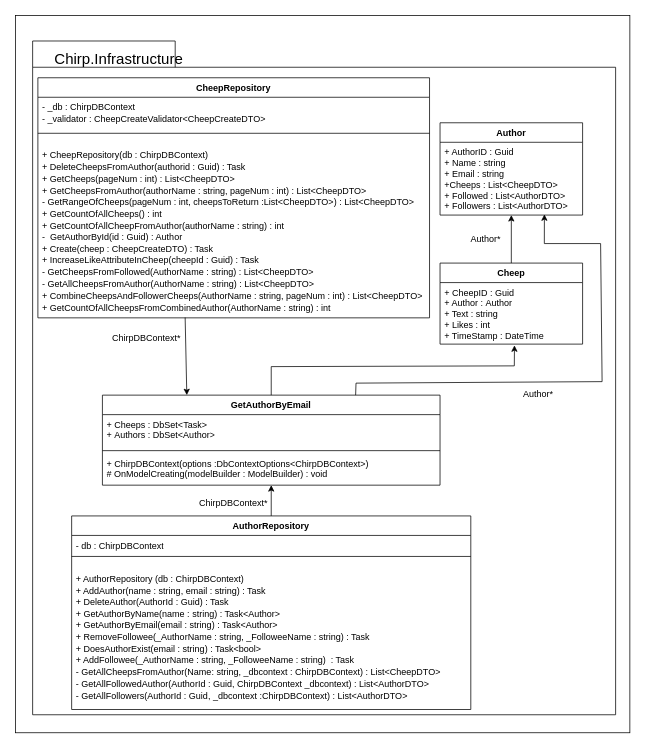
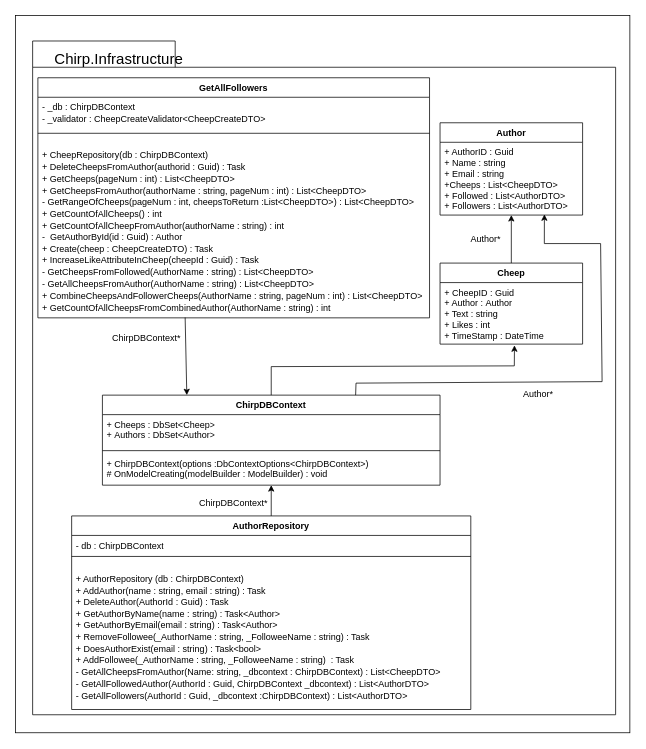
node "CheepRepository": label "CheepRepository" -> "GetAllFollowers"
node "GetAuthorByEmail": label "GetAuthorByEmail" -> "ChirpDBContext"
node "+ Cheeps : DbSet<Task> + Authors : DbSet<Author>": label "+ Cheeps : DbSet<Task> + Authors : DbSet<Author>" -> "+ Cheeps : DbSet<Cheep> + Authors : DbSet<Author>"
